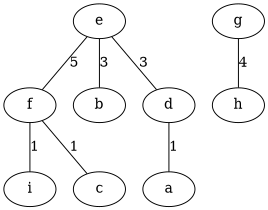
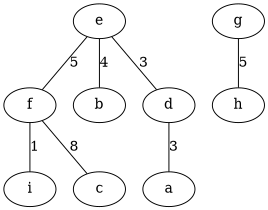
edge "e" -- "b": label "3" -> "4"
edge "g" -- "h": label "4" -> "5"
edge "f" -- "c": label "1" -> "8"
edge "d" -- "a": label "1" -> "3"
